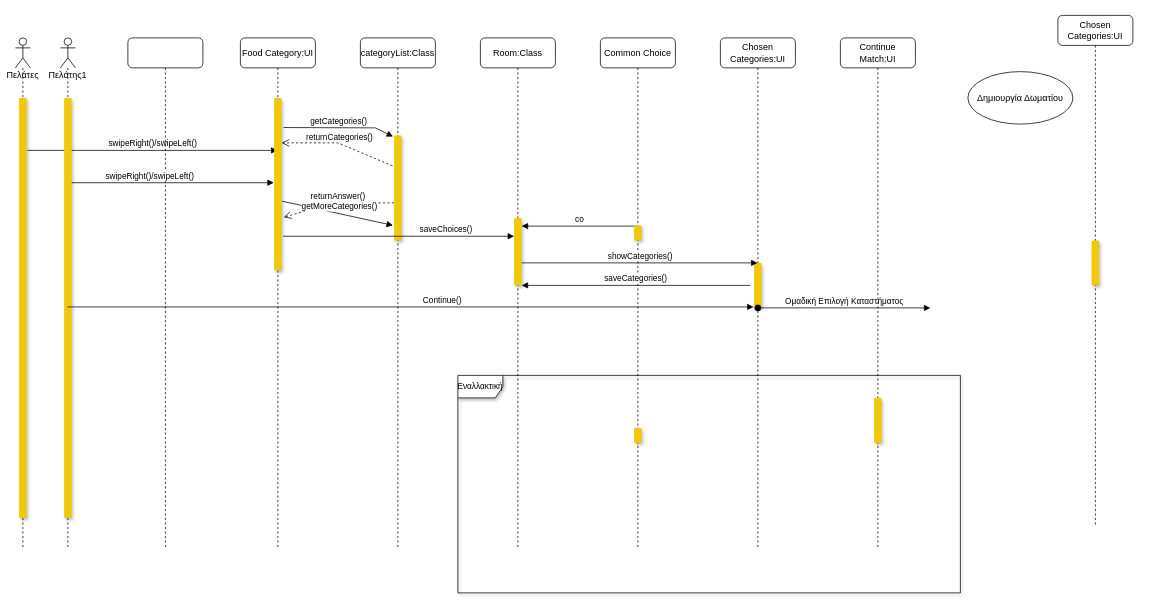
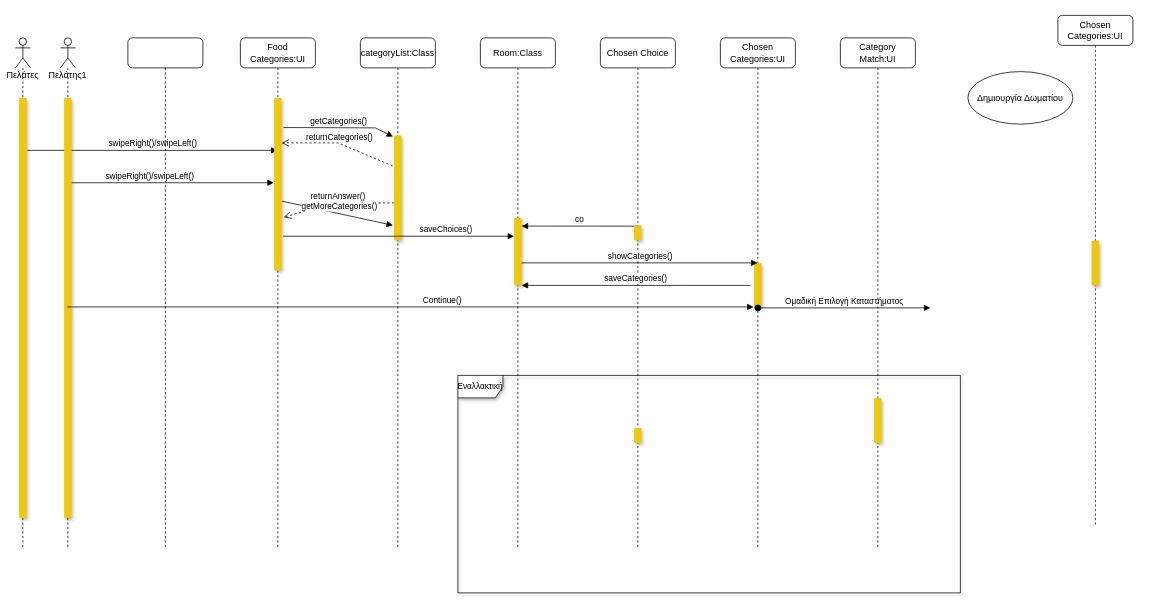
node "Food Category:UI": label "Food Category:UI" -> "Food Categories:UI"
node "Common Choice": label "Common Choice" -> "Chosen Choice"
node "Continue Match:UI": label "Continue Match:UI" -> "Category Match:UI"
